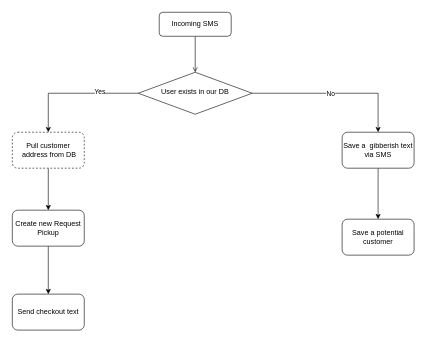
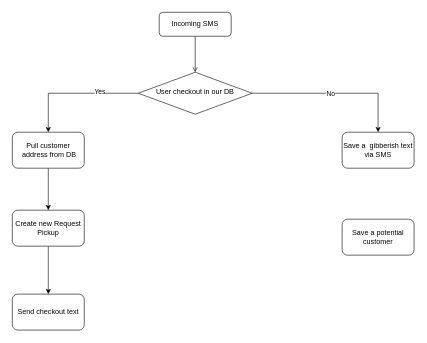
node "User exists in our DB": label "User exists in our DB" -> "User checkout in our DB"
node "Pull customer address from DB": style dashed -> solid
edge "Save a gibberish text via SMS" -> "Save a potential customer": removed
